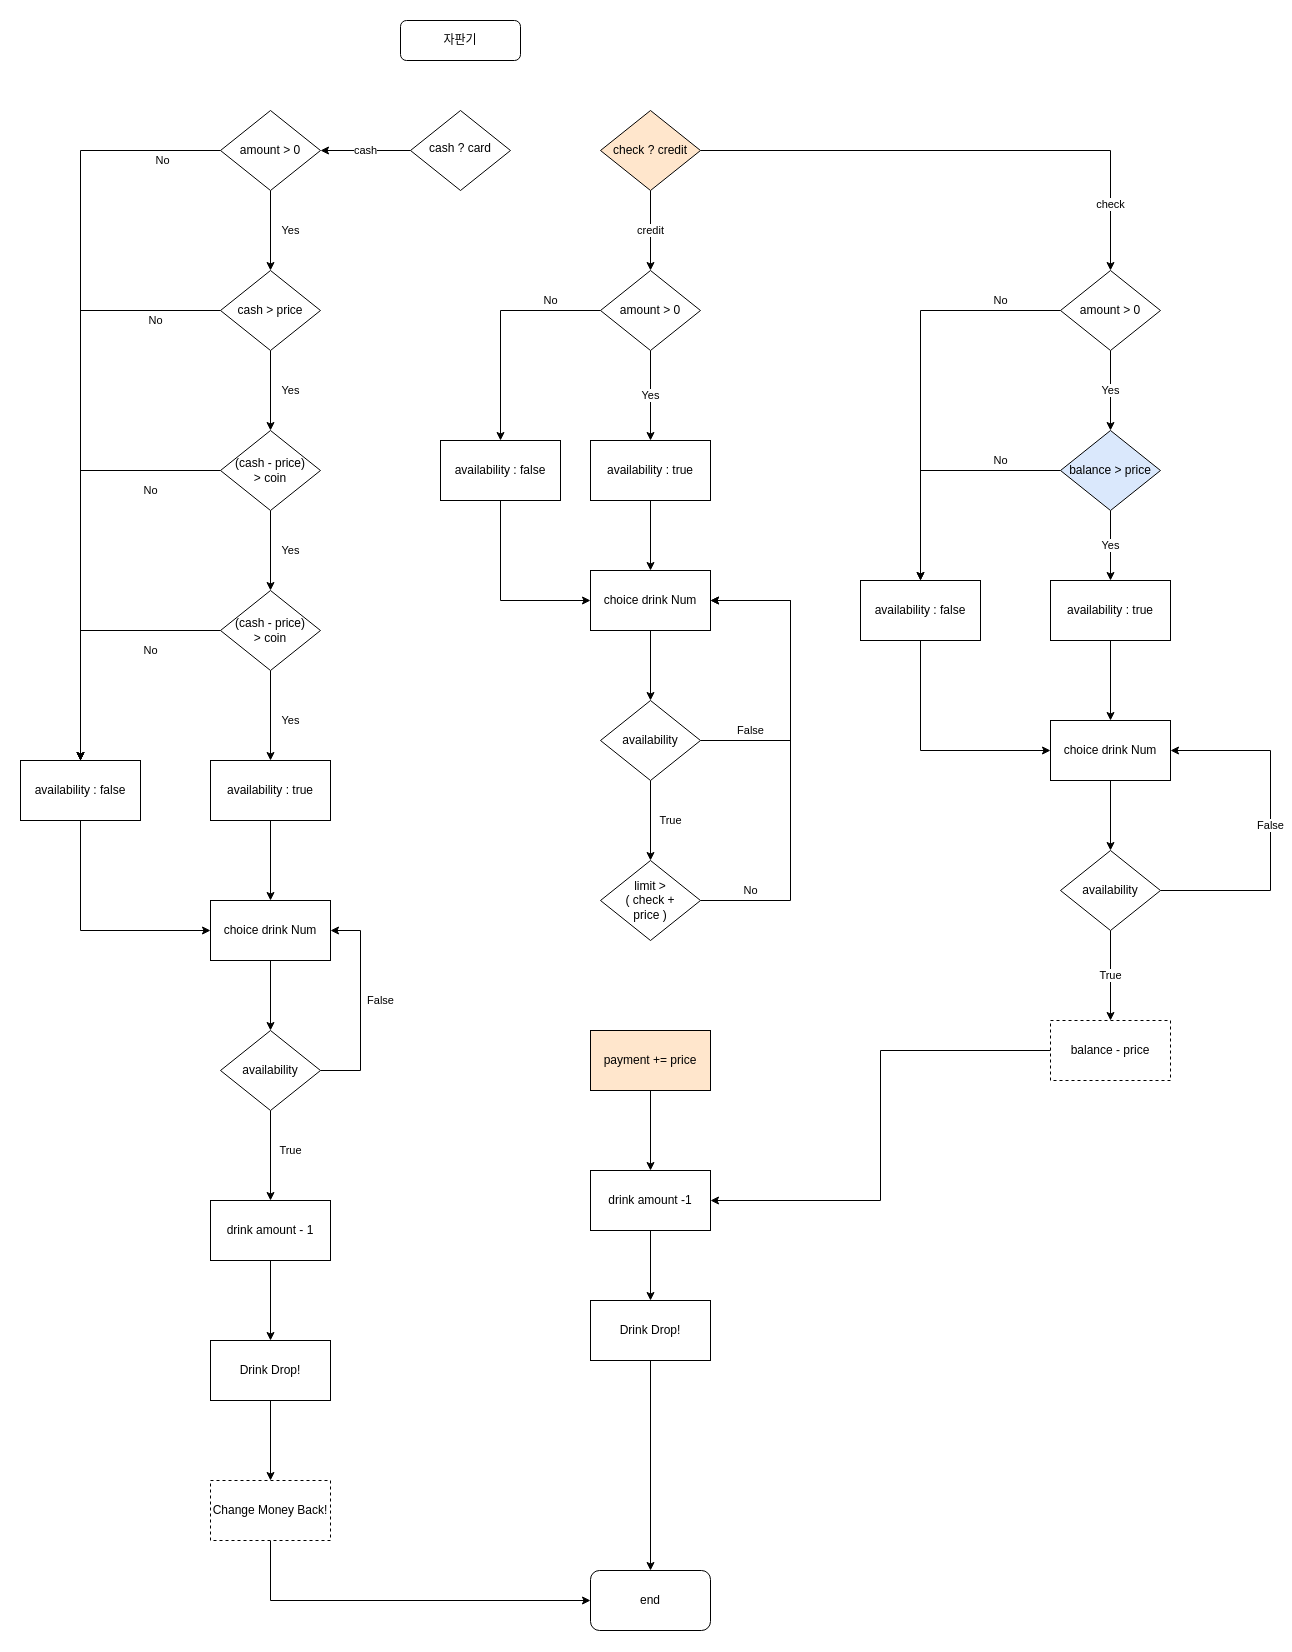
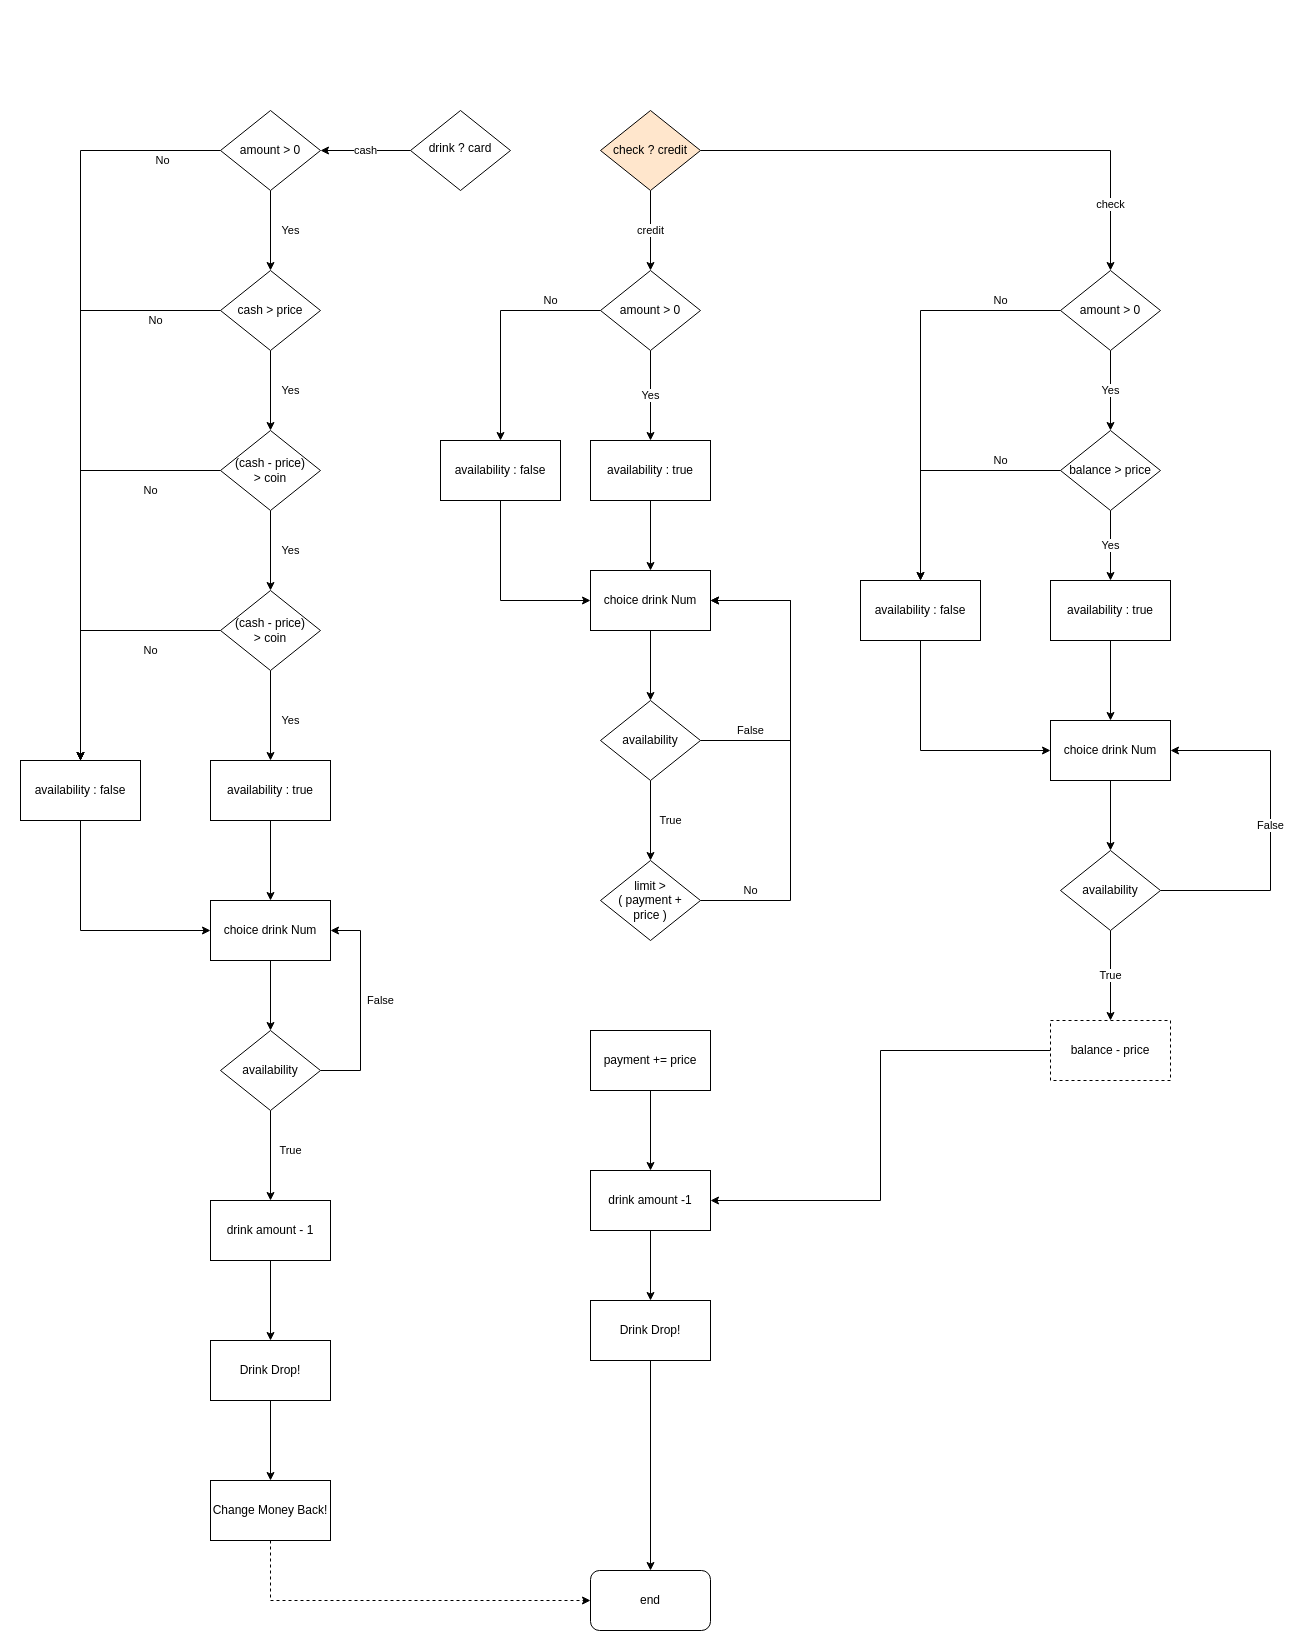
node "자판기": removed
node "cash ? card": label "cash ? card" -> "drink ? card"
node "balance > price": fillcolor #dae8fc -> #ffffff
node "limit > ( check + price )": label "limit > ( check + price )" -> "limit > ( payment + price )"
node "payment += price": fillcolor #ffe6cc -> #ffffff
node "Change Money Back!": style dashed -> solid
edge "Change Money Back!" -> "end": style solid -> dashed
